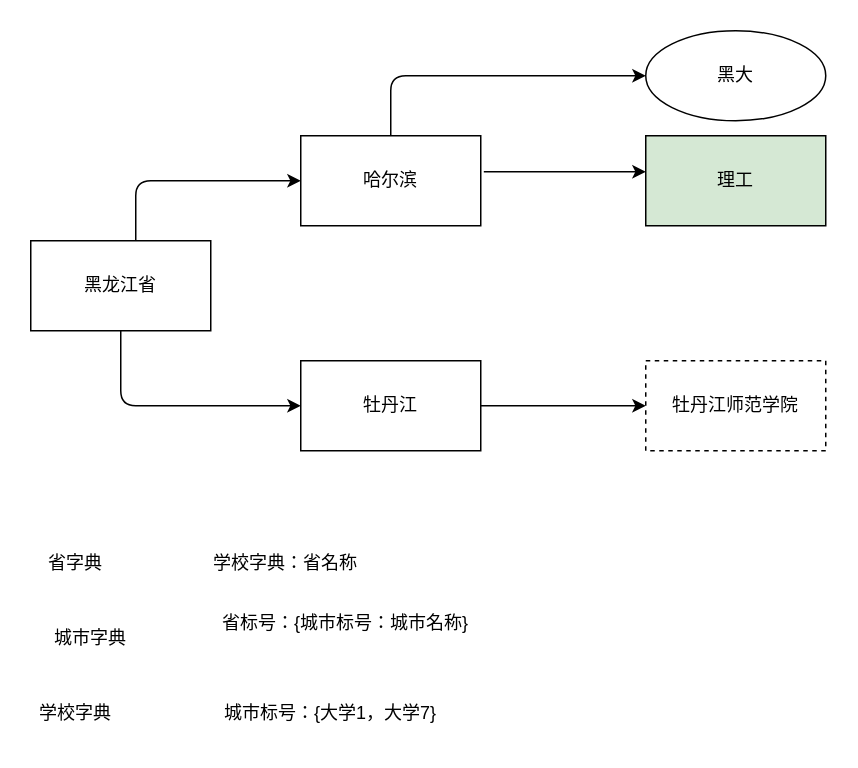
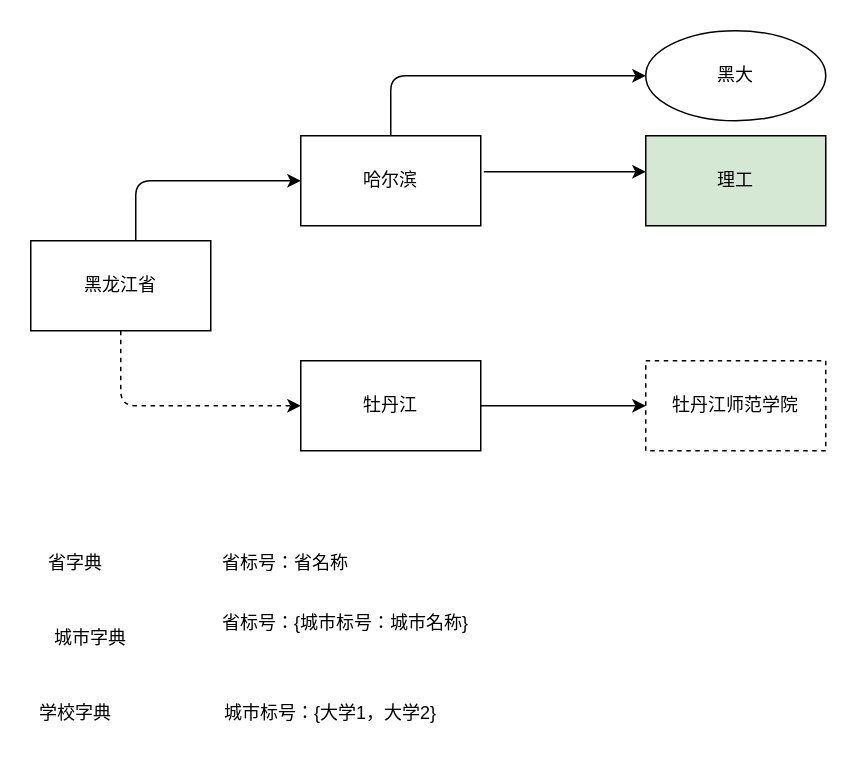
edge "黑龙江省" -> "牡丹江": style solid -> dashed
node "学校字典：省名称": label "学校字典：省名称" -> "省标号：省名称"
node "城市标号：{大学1，大学7}": label "城市标号：{大学1，大学7}" -> "城市标号：{大学1，大学2}"
